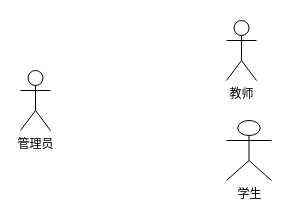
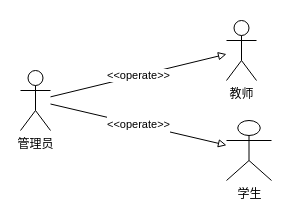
edge "管理员" -> "教师": added, label "<<operate>>"
edge "管理员" -> "学生": added, label "<<operate>>"
